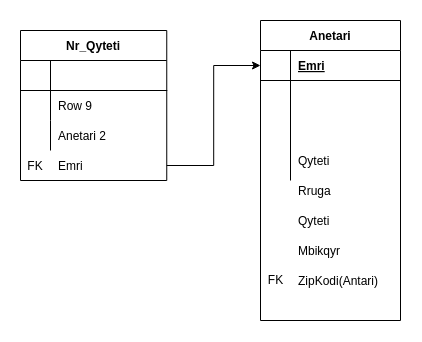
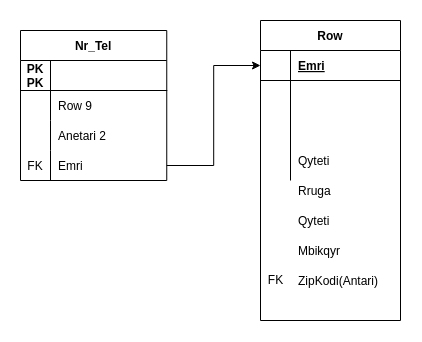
node "Anetari": label "Anetari" -> "Row"
node "Nr_Qyteti": label "Nr_Qyteti" -> "Nr_Tel"
node "PK PK": added
